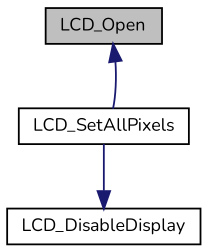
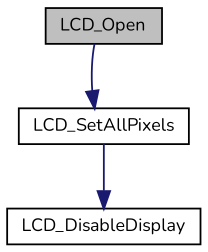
edge "LCD_SetAllPixels" -> "LCD_Open": reversed
